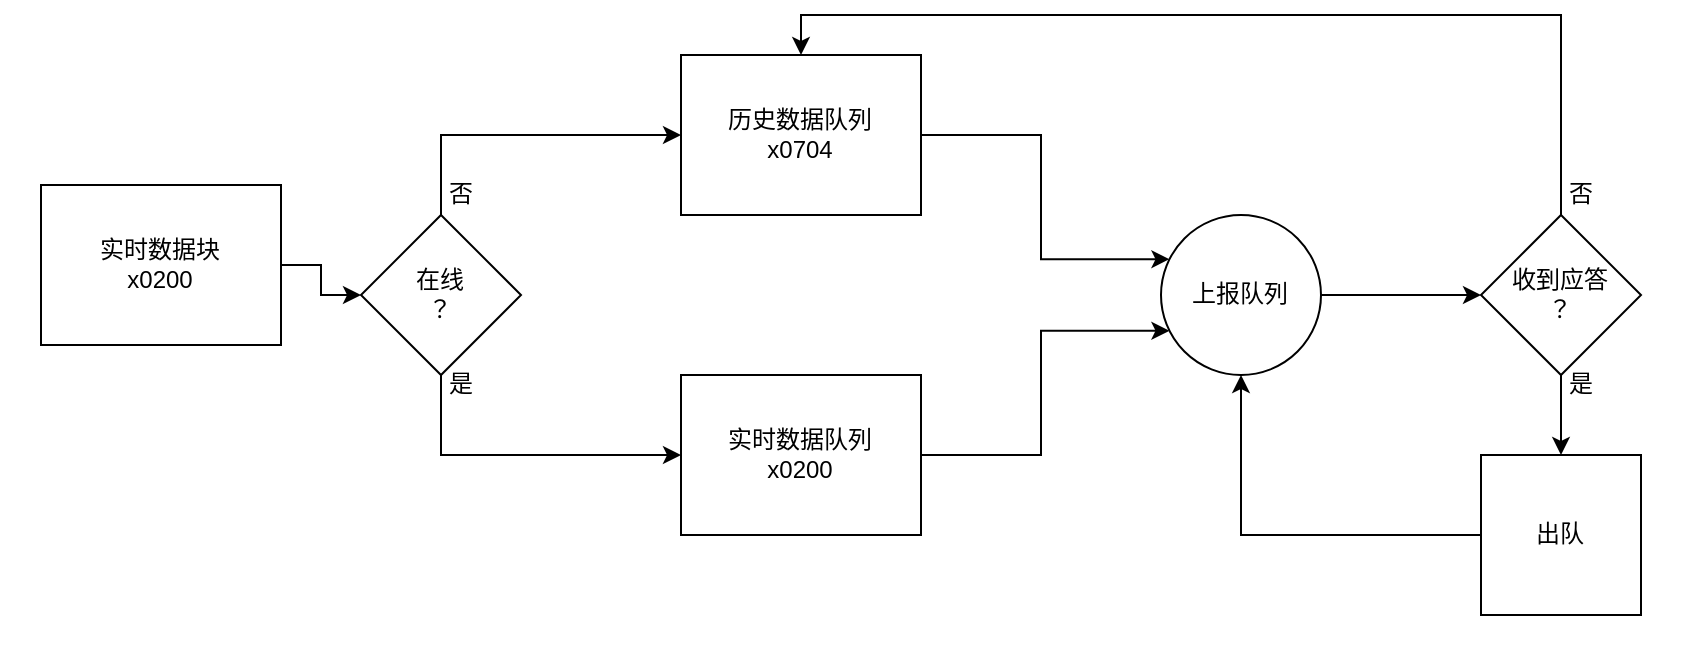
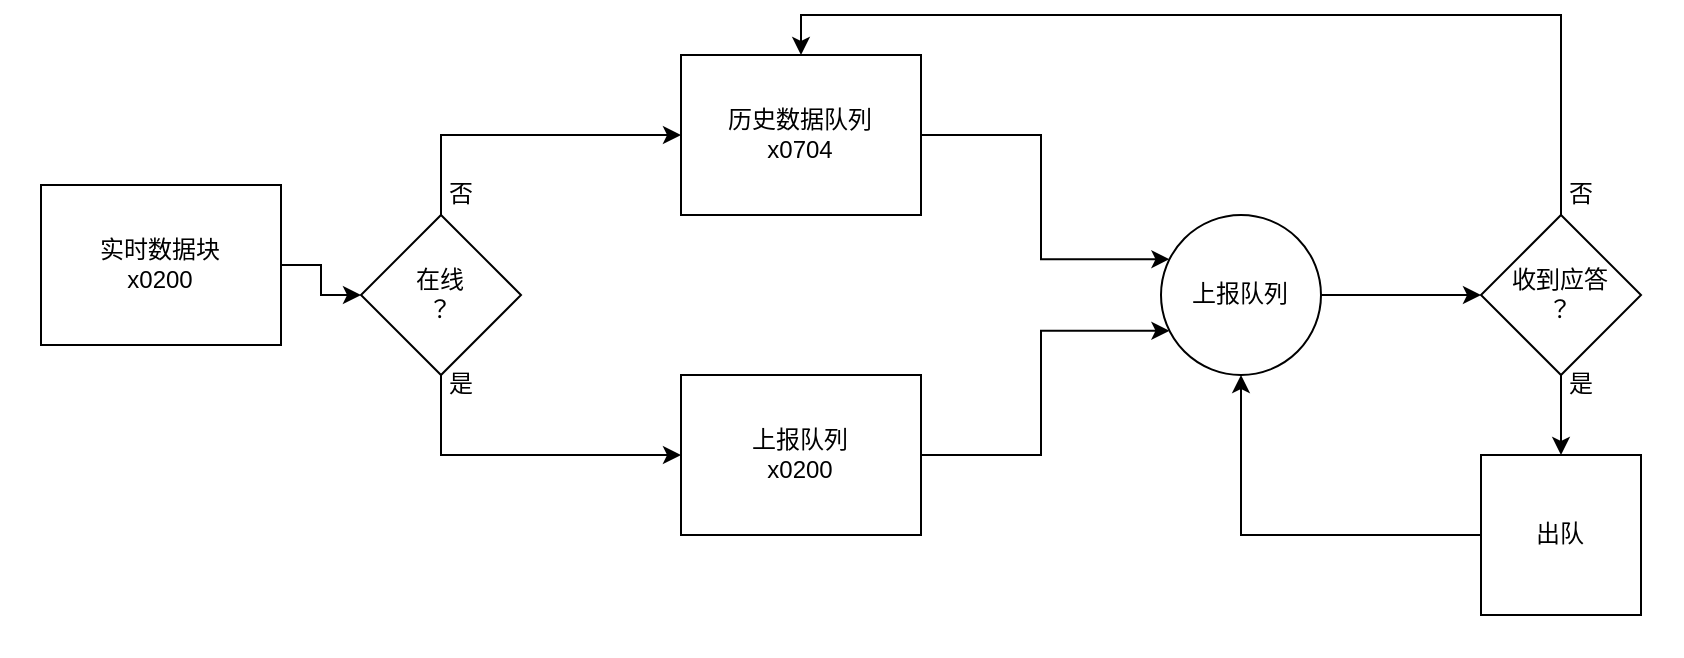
node "实时数据队列 x0200": label "实时数据队列 x0200" -> "上报队列 x0200"
